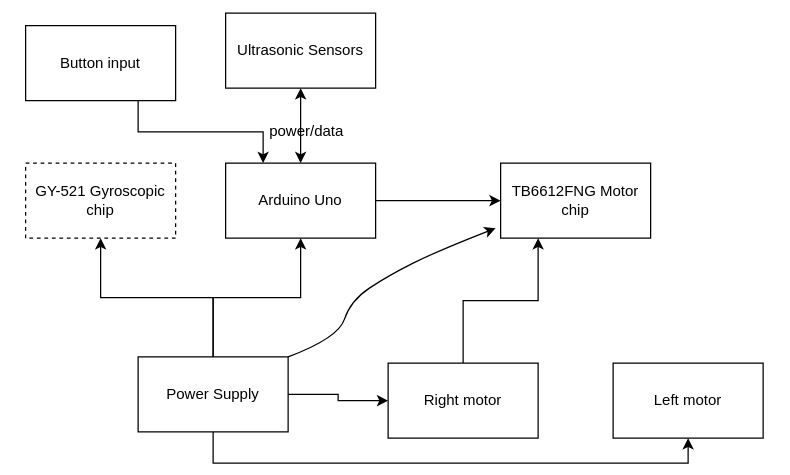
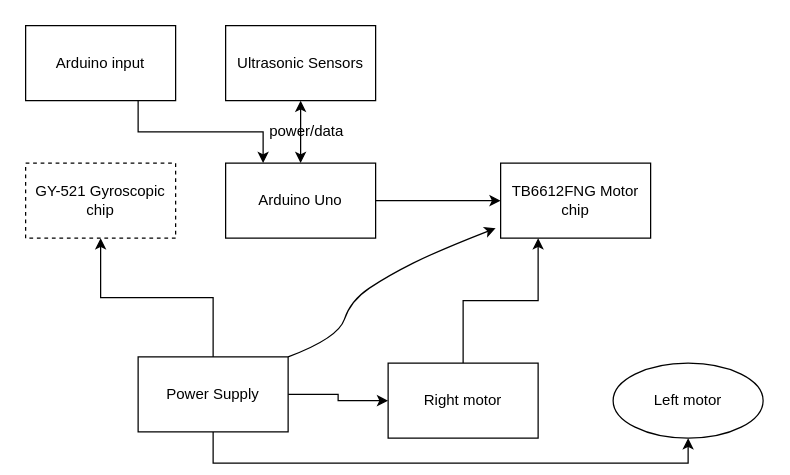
node "Ultrasonic Sensors": moved (301, 51) -> (301, 63)
node "Button input": label "Button input" -> "Arduino input"
edge "Power Supply" -> "Arduino Uno": removed
node "Left motor": shape rectangle -> ellipse
